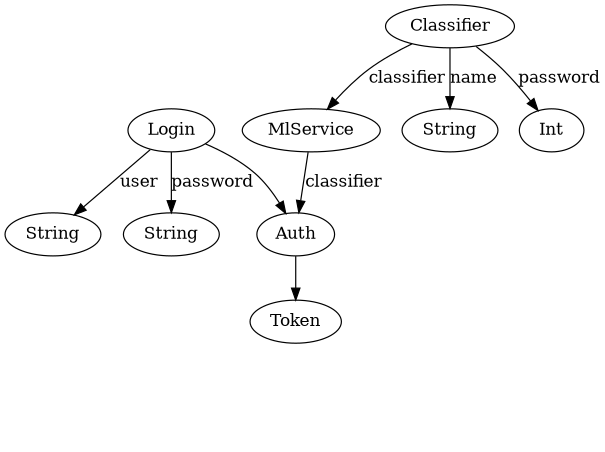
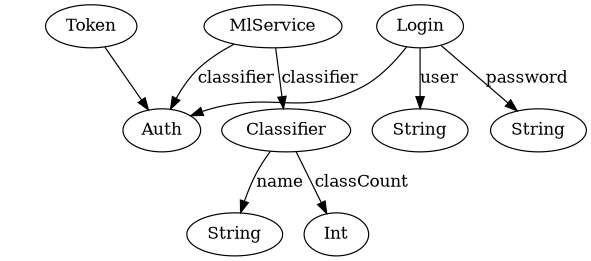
edge "Classifier" -> "MlService": reversed
edge "Classifier" -> "Int": label "password" -> "classCount"
edge "Auth" -> "Token": reversed
